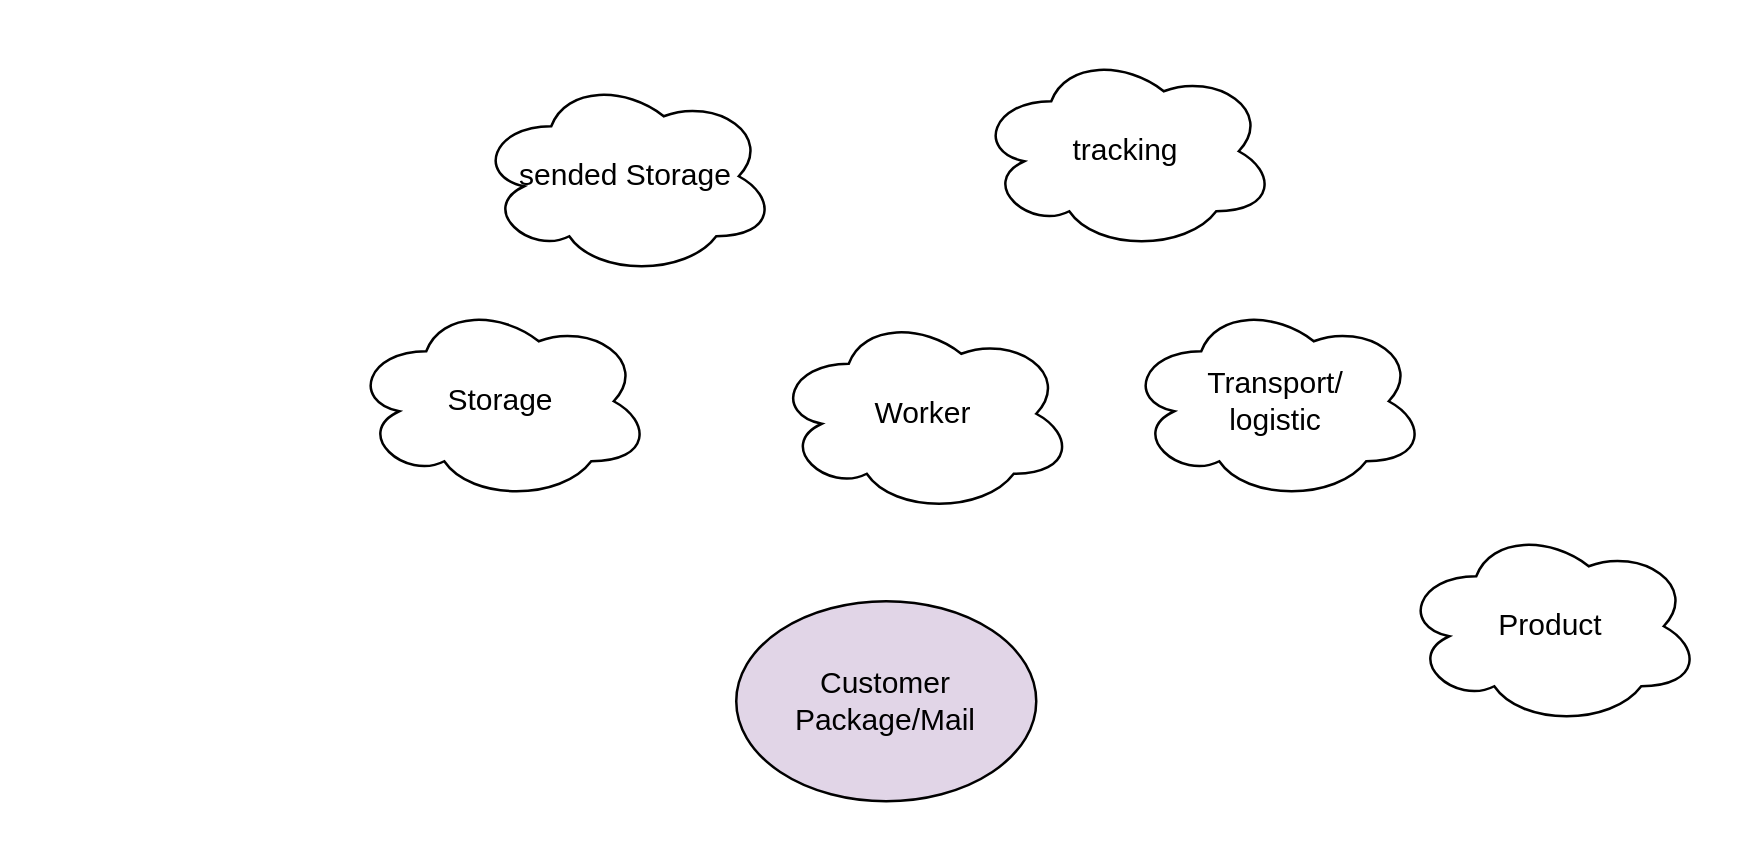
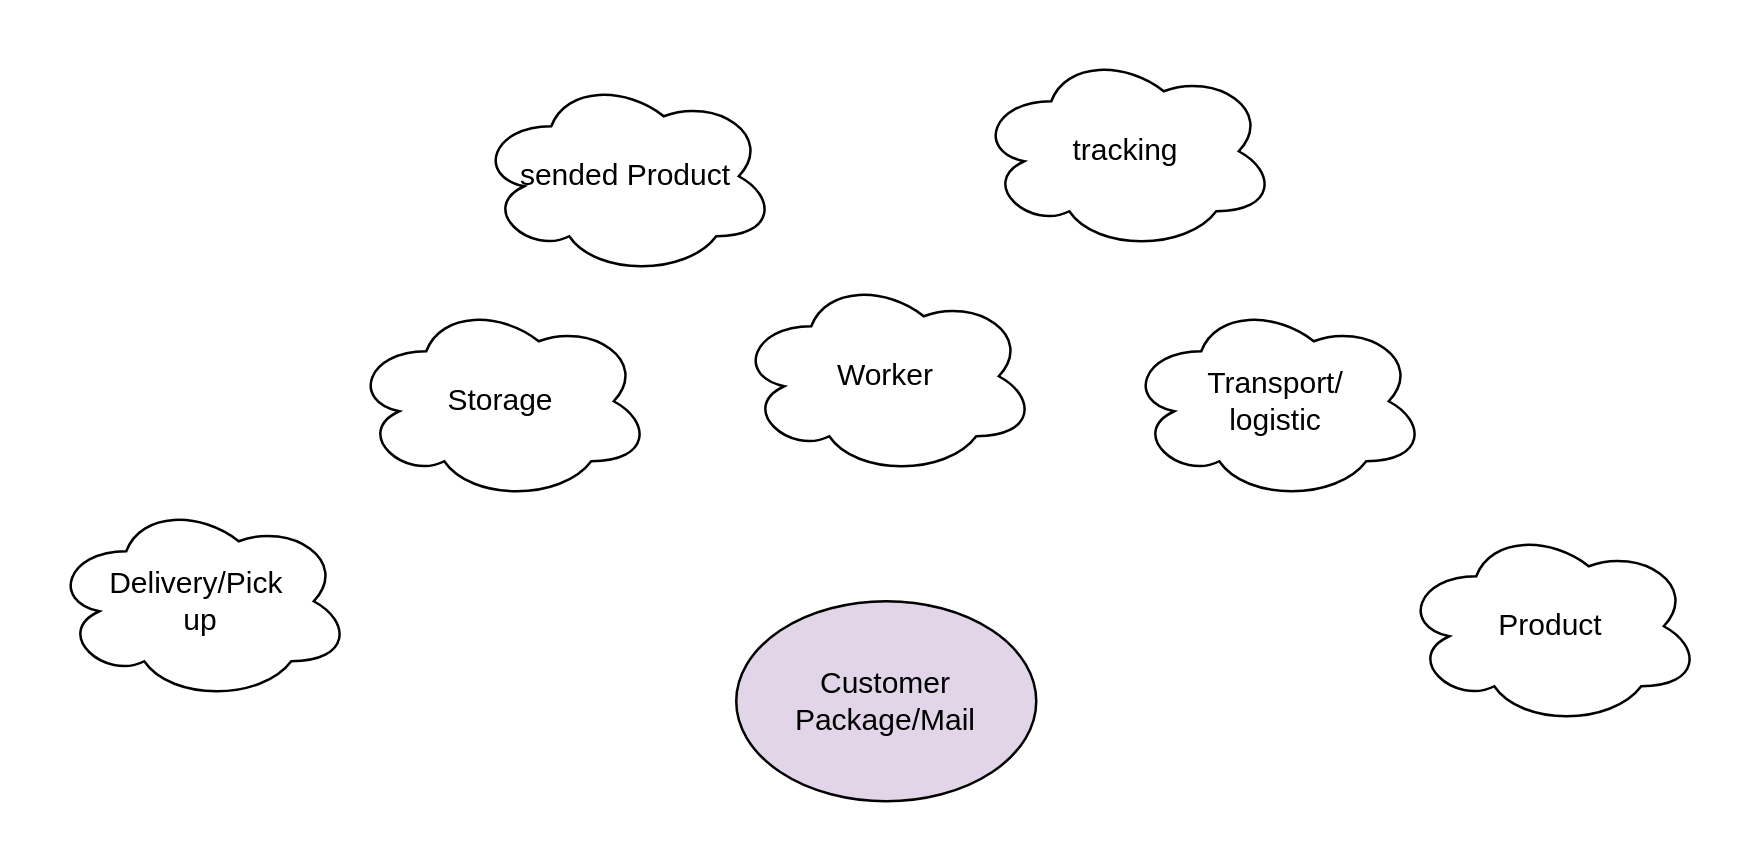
node "sended Storage": label "sended Storage" -> "sended Product"
node "Worker": moved (924, 414) -> (886, 376)
node "Delivery/Pick up": added
